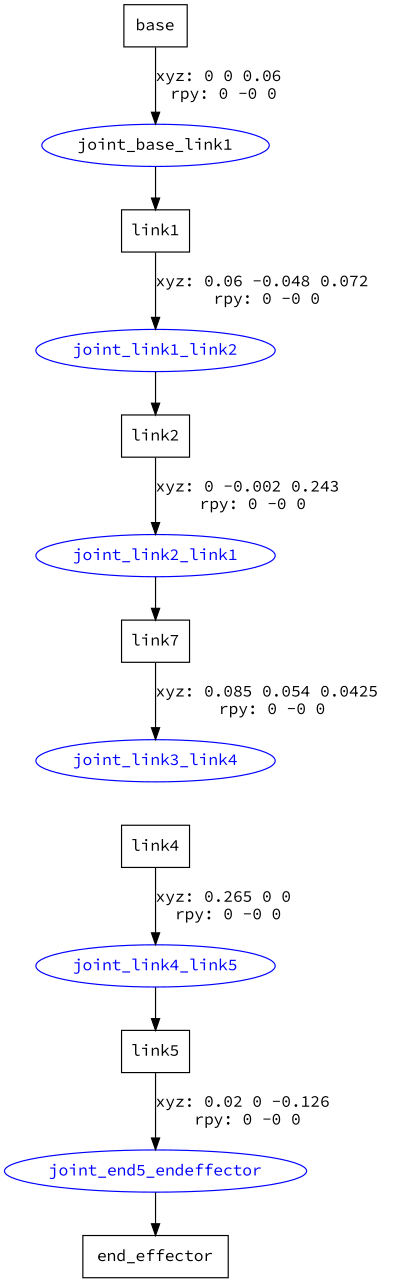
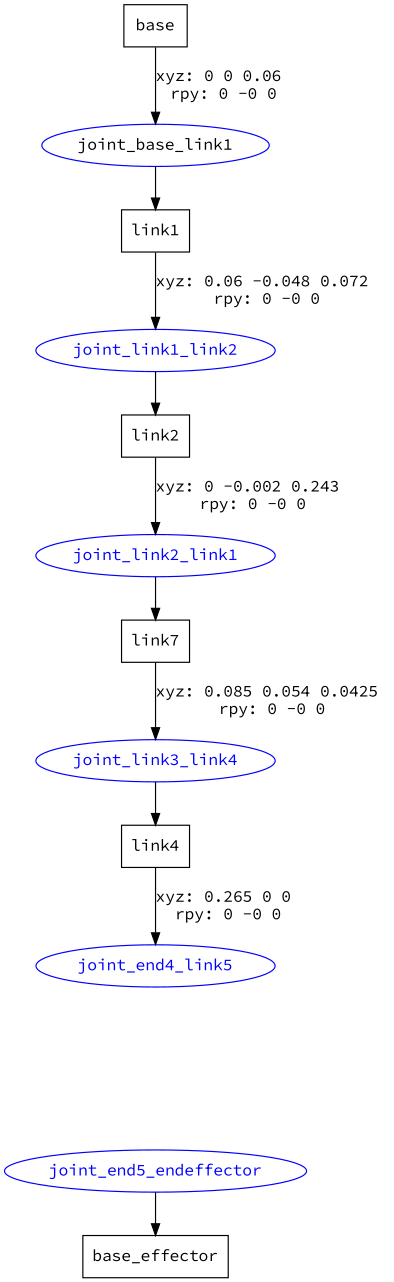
edge "joint_link3_link4" -> "link4": added
node "joint_link4_link5": label "joint_link4_link5" -> "joint_end4_link5"
node "link5": removed
node "end_effector": label "end_effector" -> "base_effector"
